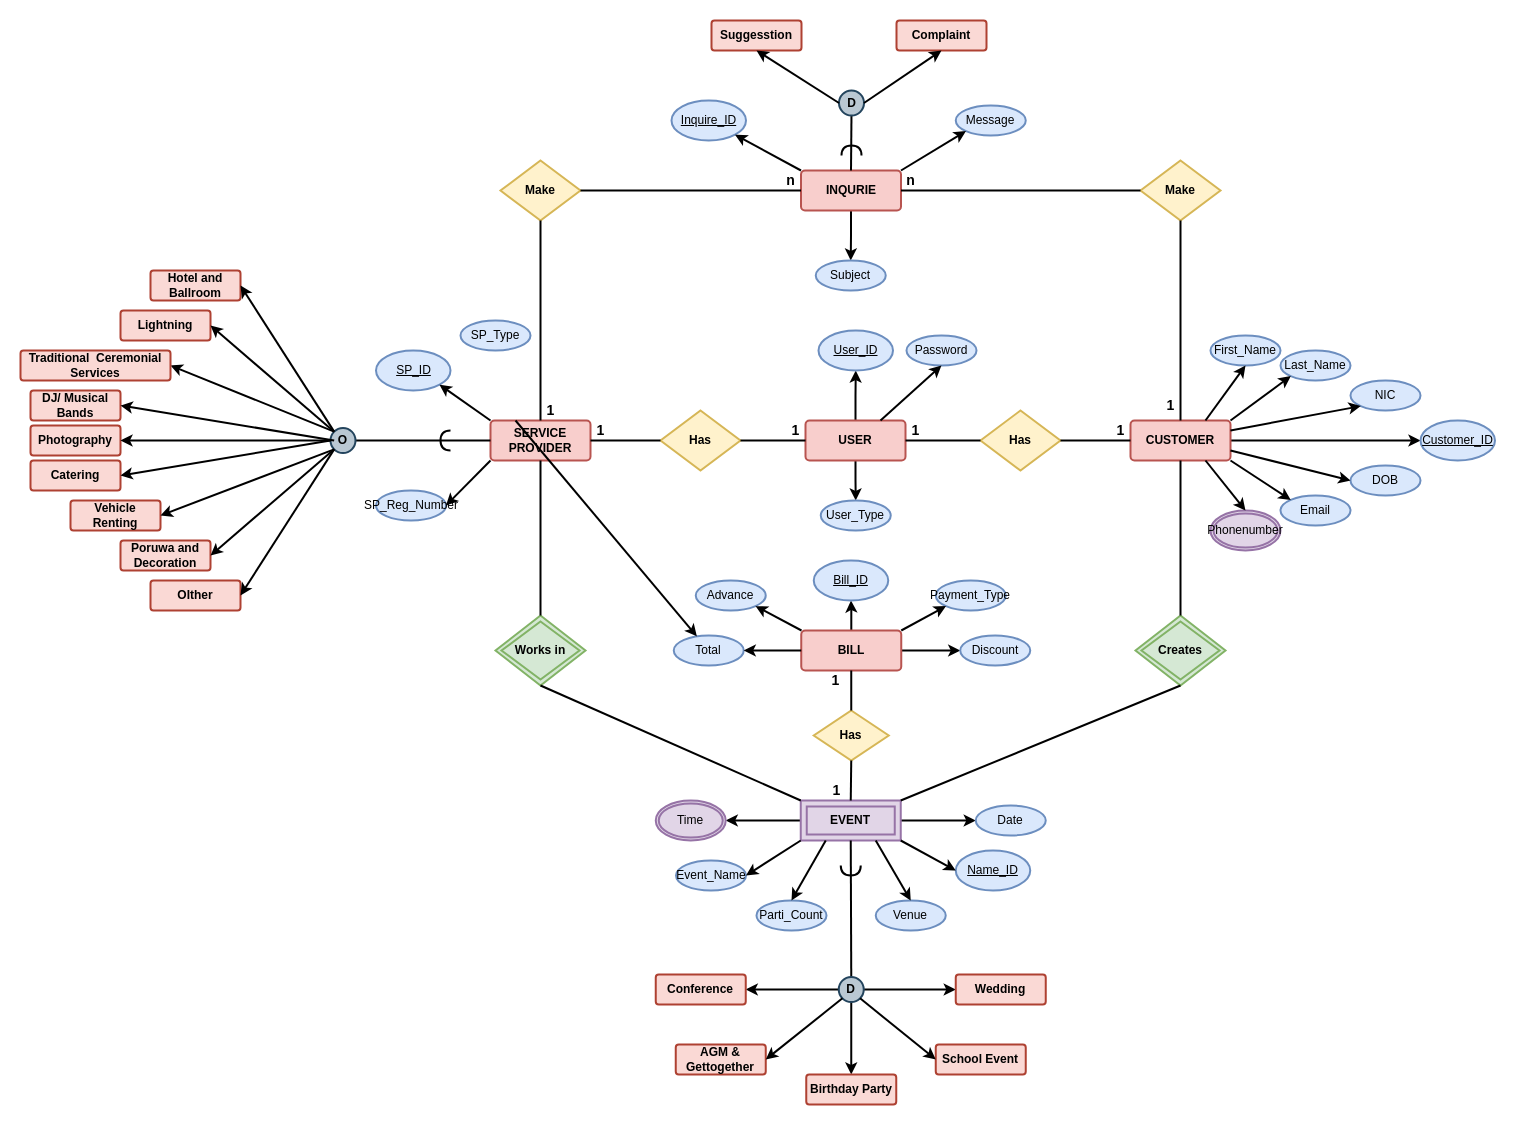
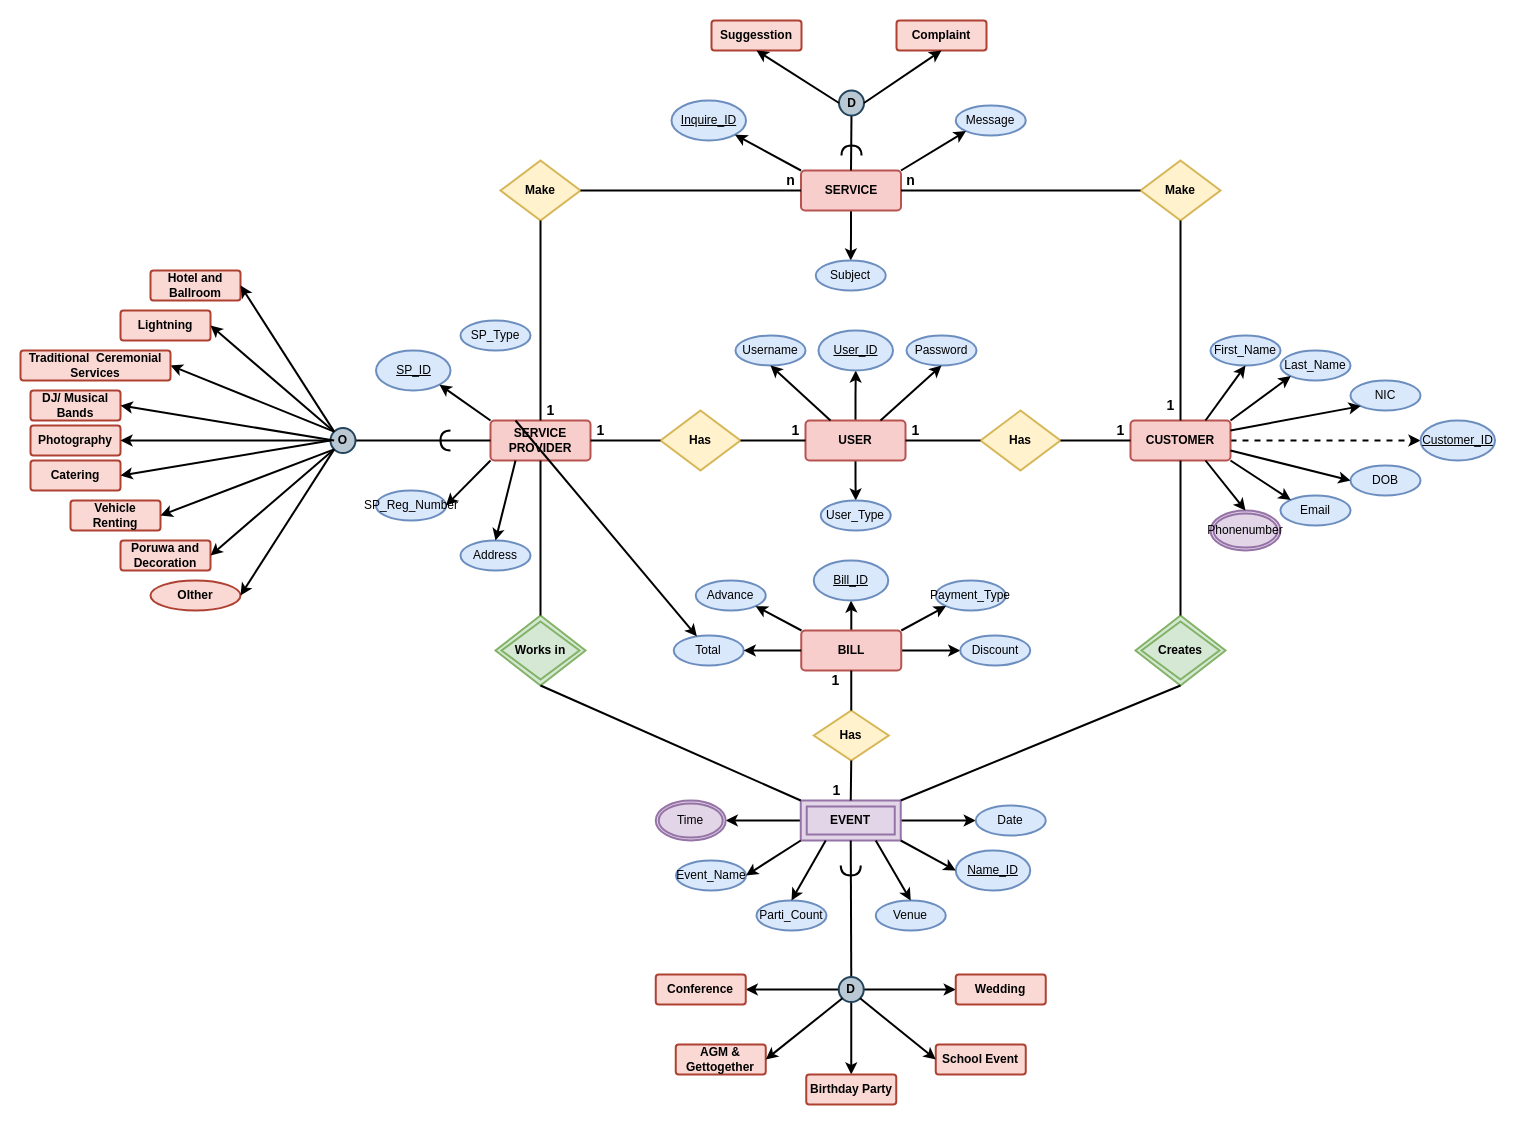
node "INQURIE": label "INQURIE" -> "SERVICE"
node "Username": added
edge "USER" -> "Username": added
edge "CUSTOMER" -> "Customer_ID": style solid -> dashed
edge "SERVICE PROVIDER" -> "Address": added
node "Address": added
node "OIther": shape rounded rectangle -> ellipse
